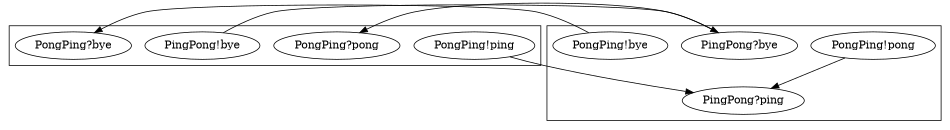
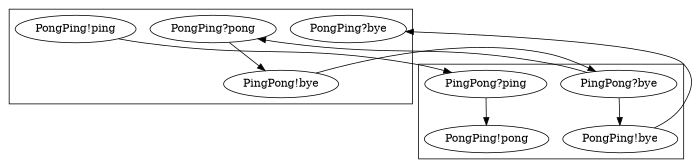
edge "PongPing?pong" -> "PingPong!bye": added
edge "PongPing!pong" -> "PingPong?ping": reversed
edge "PingPong?bye" -> "PongPing!bye": added
